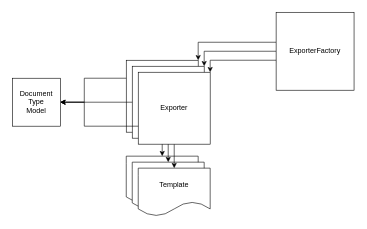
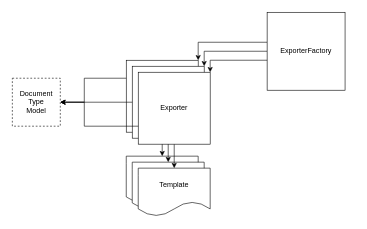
node "ExporterFactory": moved (315, 51) -> (306, 51)
node "Document Type Model": style solid -> dashed
